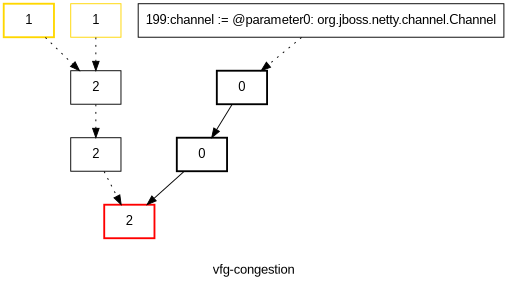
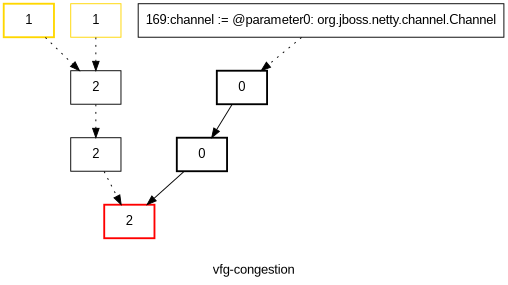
node "199:channel := @parameter0: org.jboss.netty.channel.Channel": label "199:channel := @parameter0: org.jboss.netty.channel.Channel" -> "169:channel := @parameter0: org.jboss.netty.channel.Channel"
